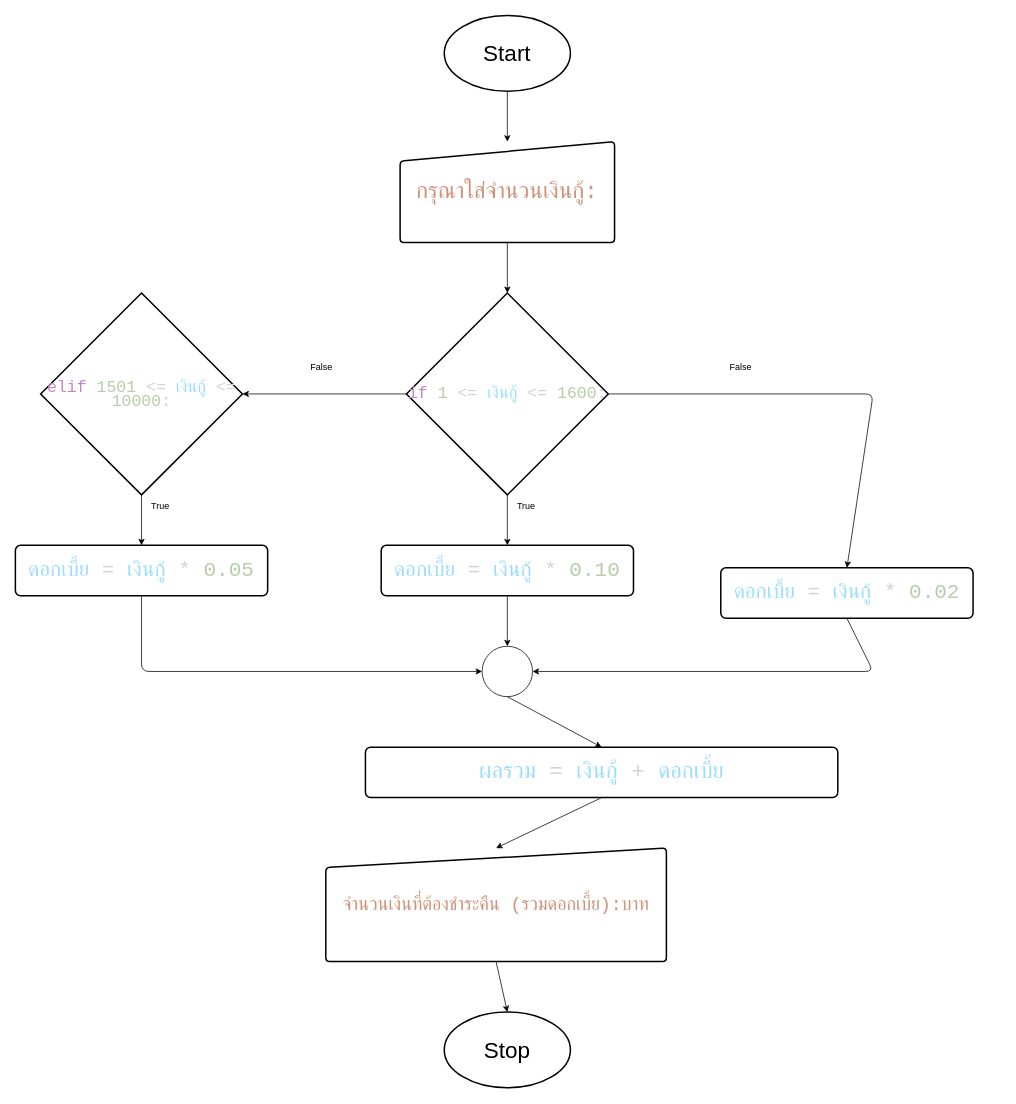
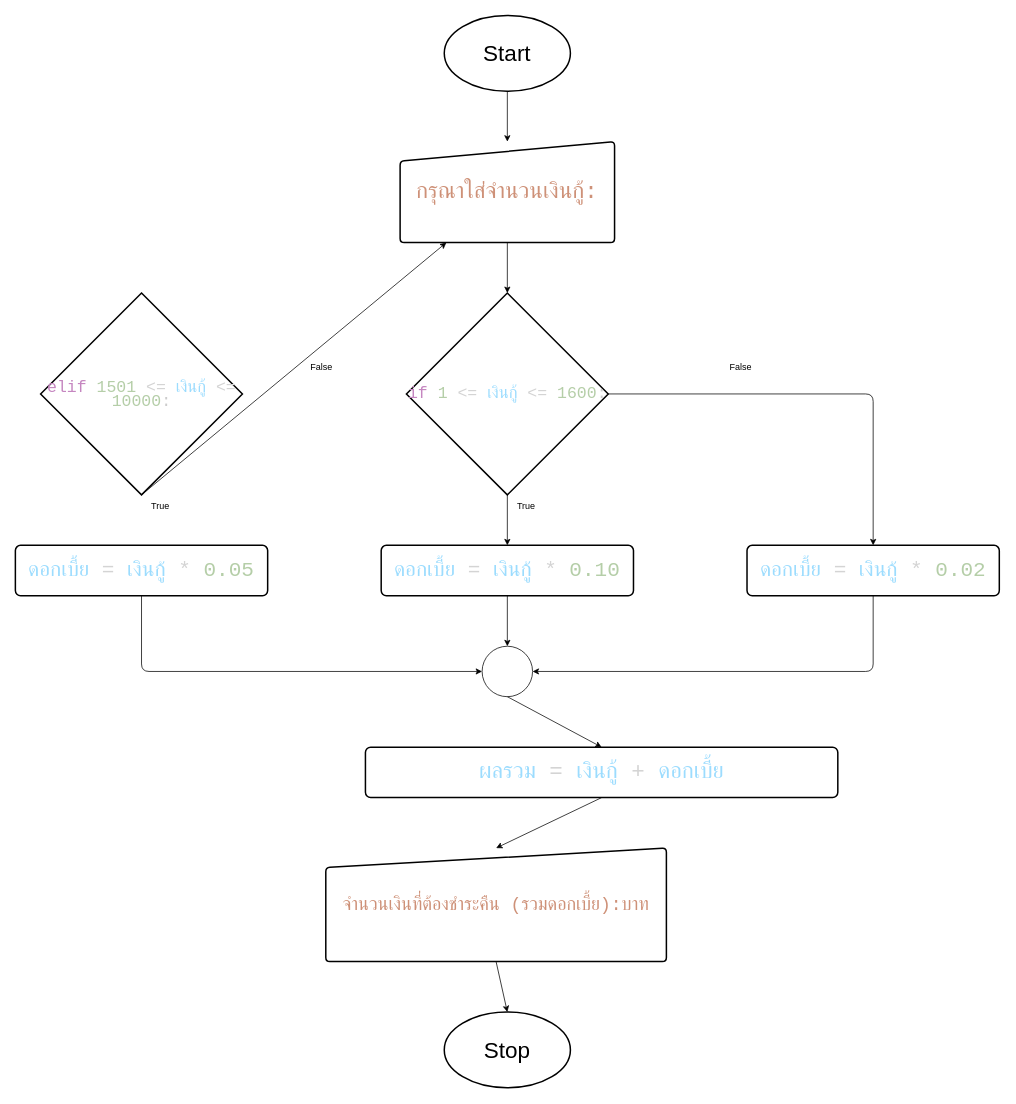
edge "if 1 <= เงินกู้ <= 1600:" -> "elif 1501 <= เงินกู้ <= 10000:": removed
edge "elif 1501 <= เงินกู้ <= 10000:" -> "ดอกเบี้ย = เงินกู้ * 0.05": now "elif 1501 <= เงินกู้ <= 10000:" -> "กรุณาใส่จำนวนเงินกู้:"
node "ดอกเบี้ย = เงินกู้ * 0.02": moved (847, 593) -> (873, 571)
